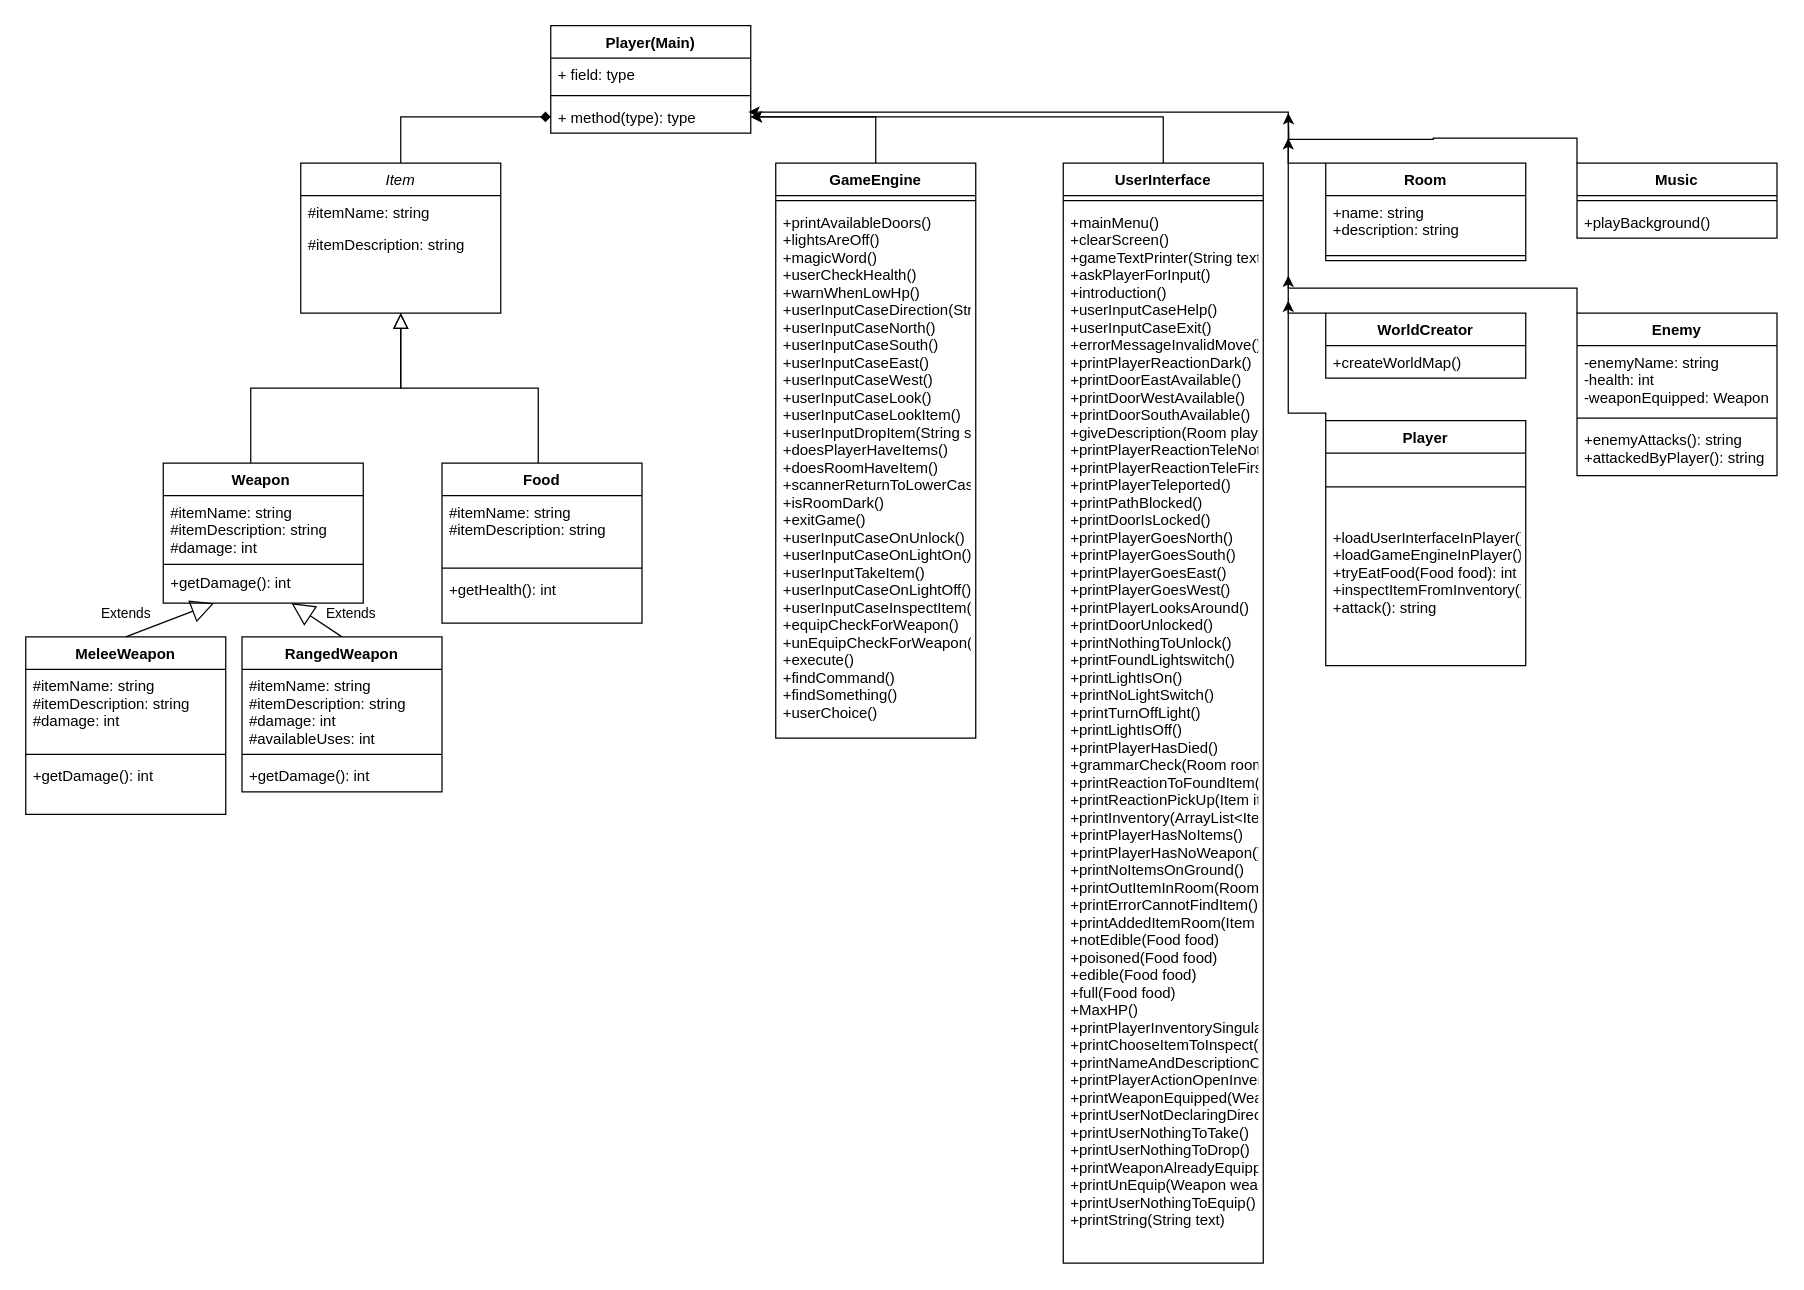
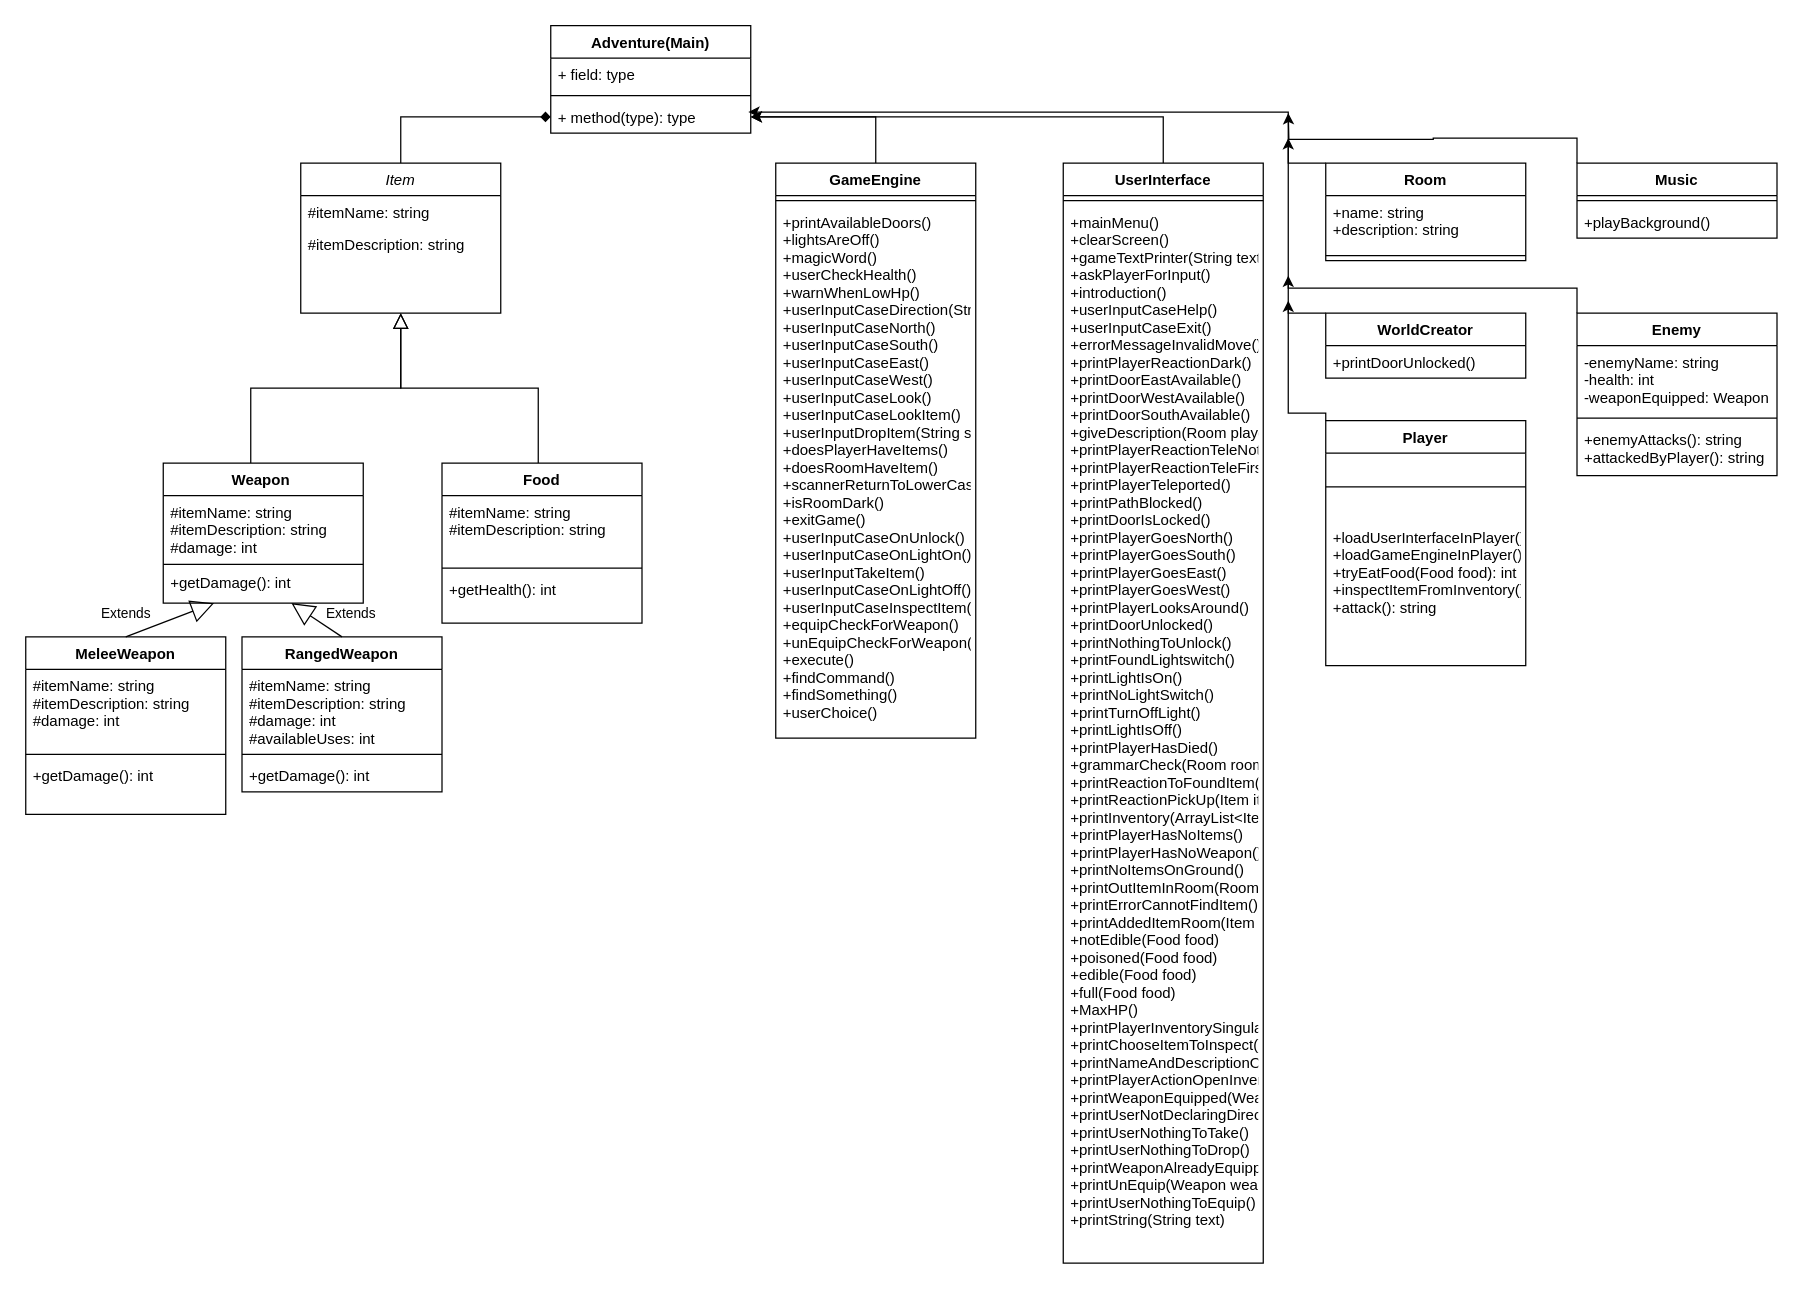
node "Player(Main)": label "Player(Main)" -> "Adventure(Main)"
node "+createWorldMap()": label "+createWorldMap()" -> "+printDoorUnlocked()"
